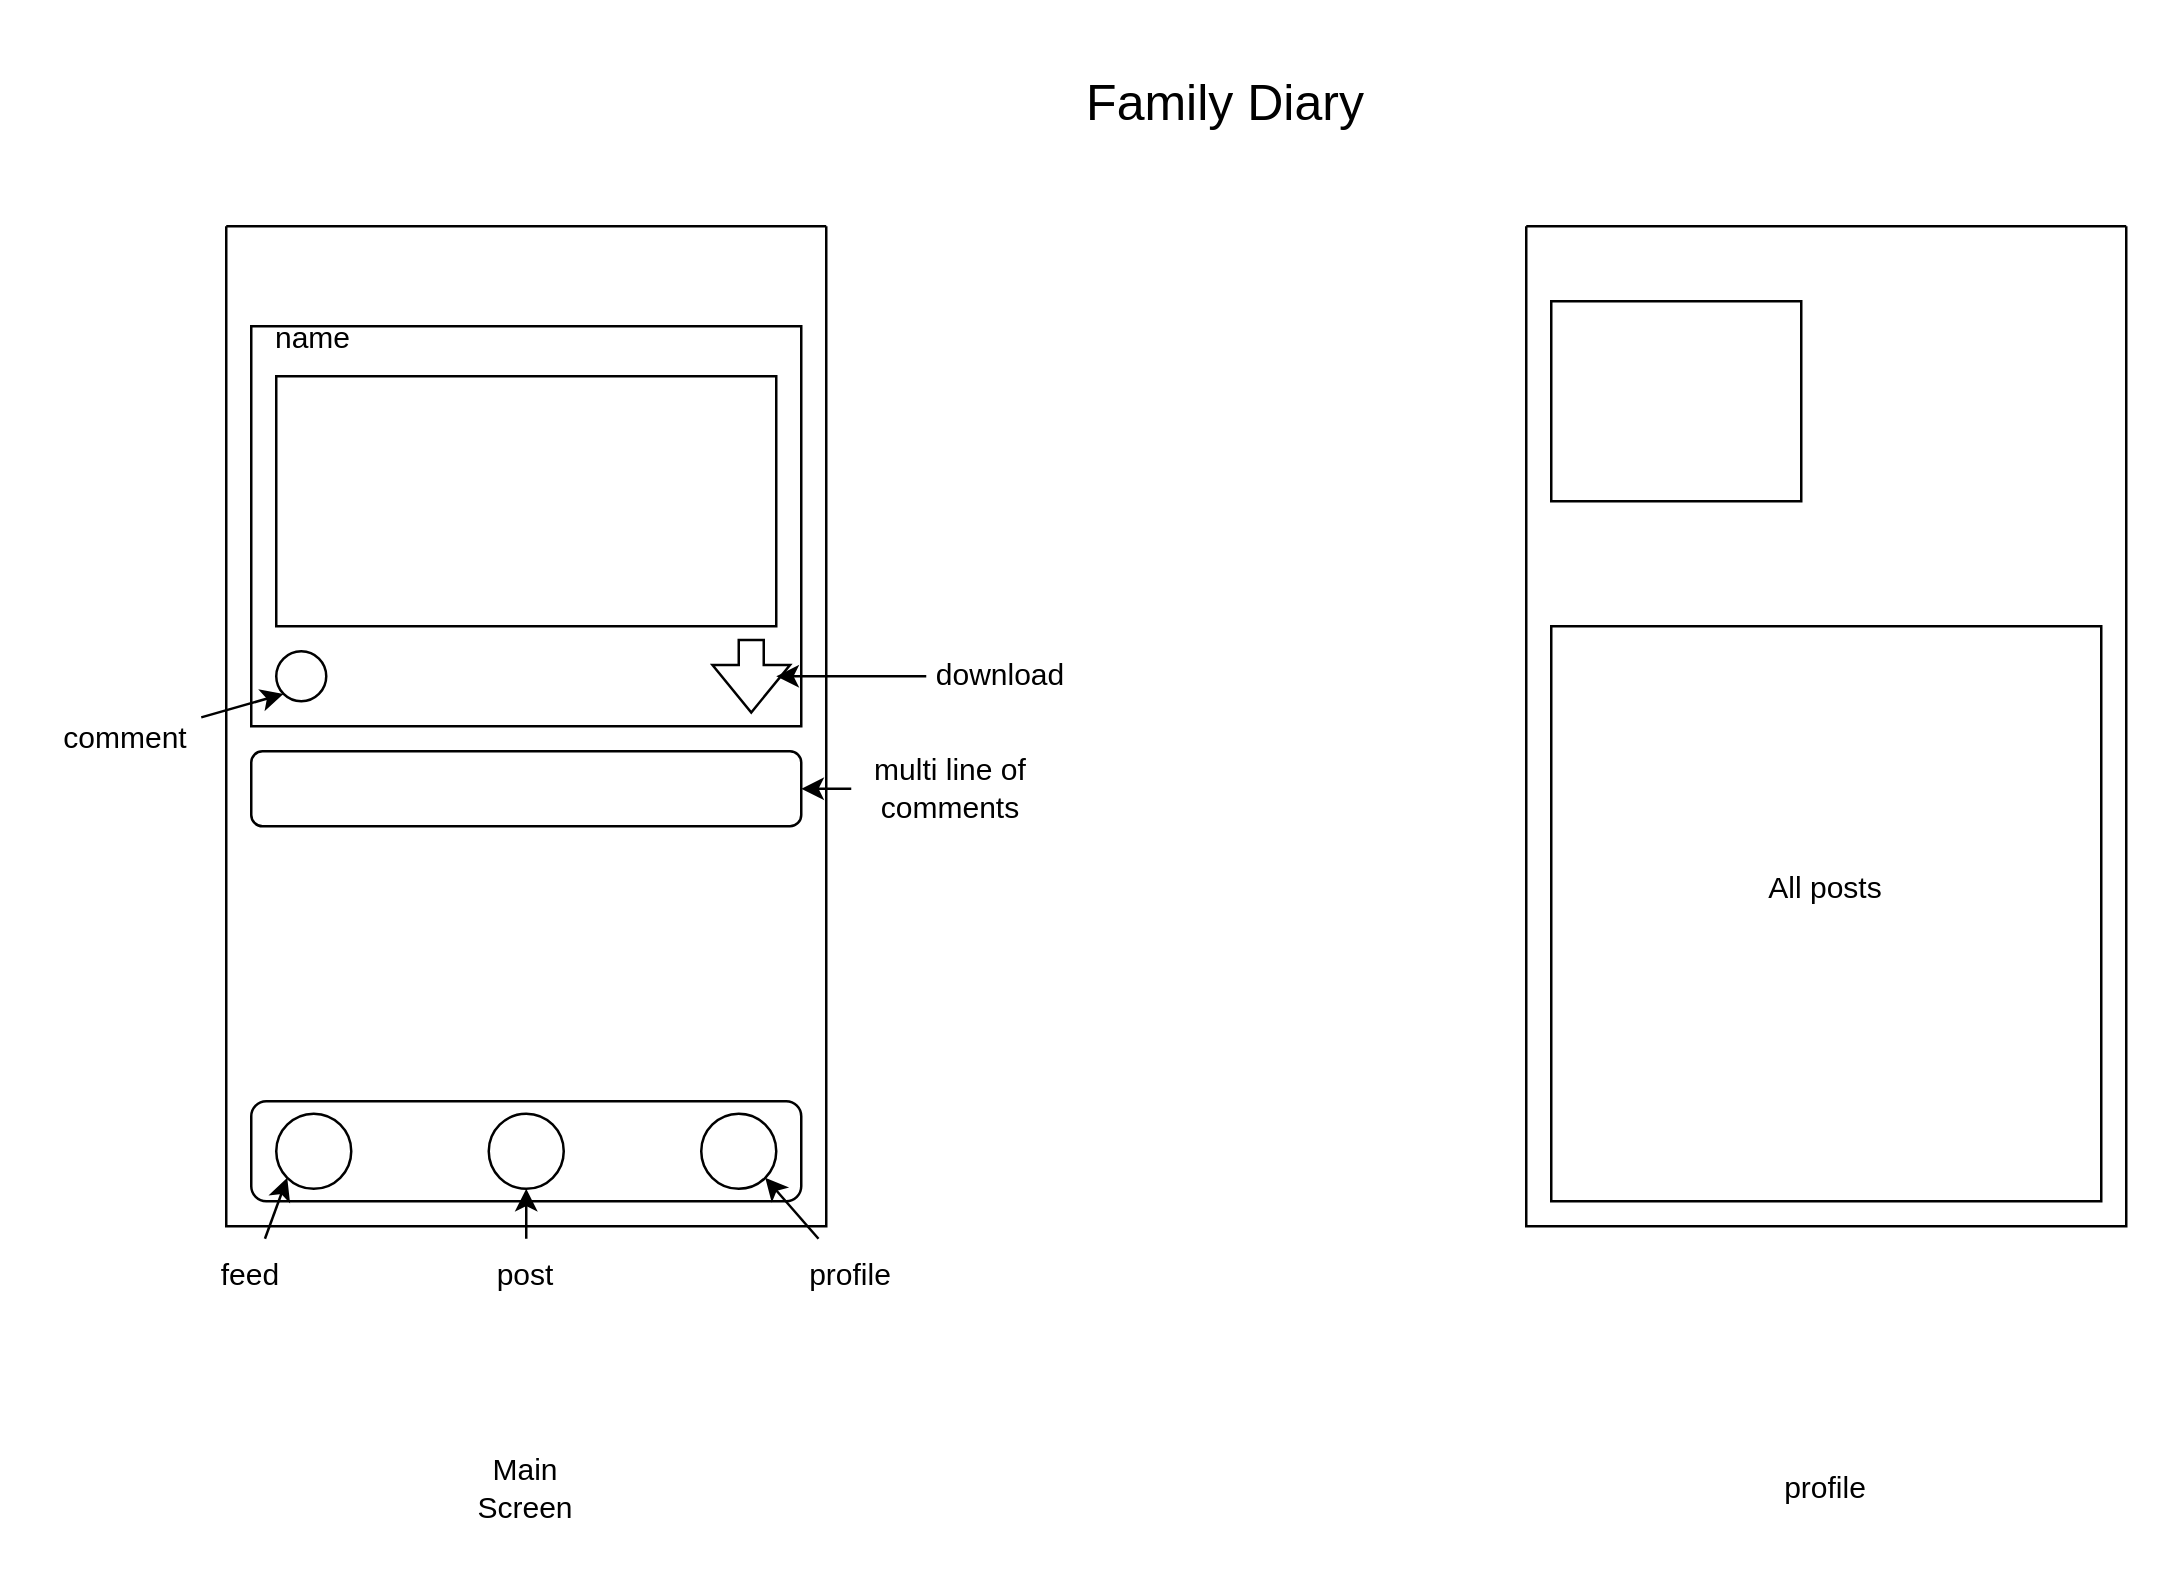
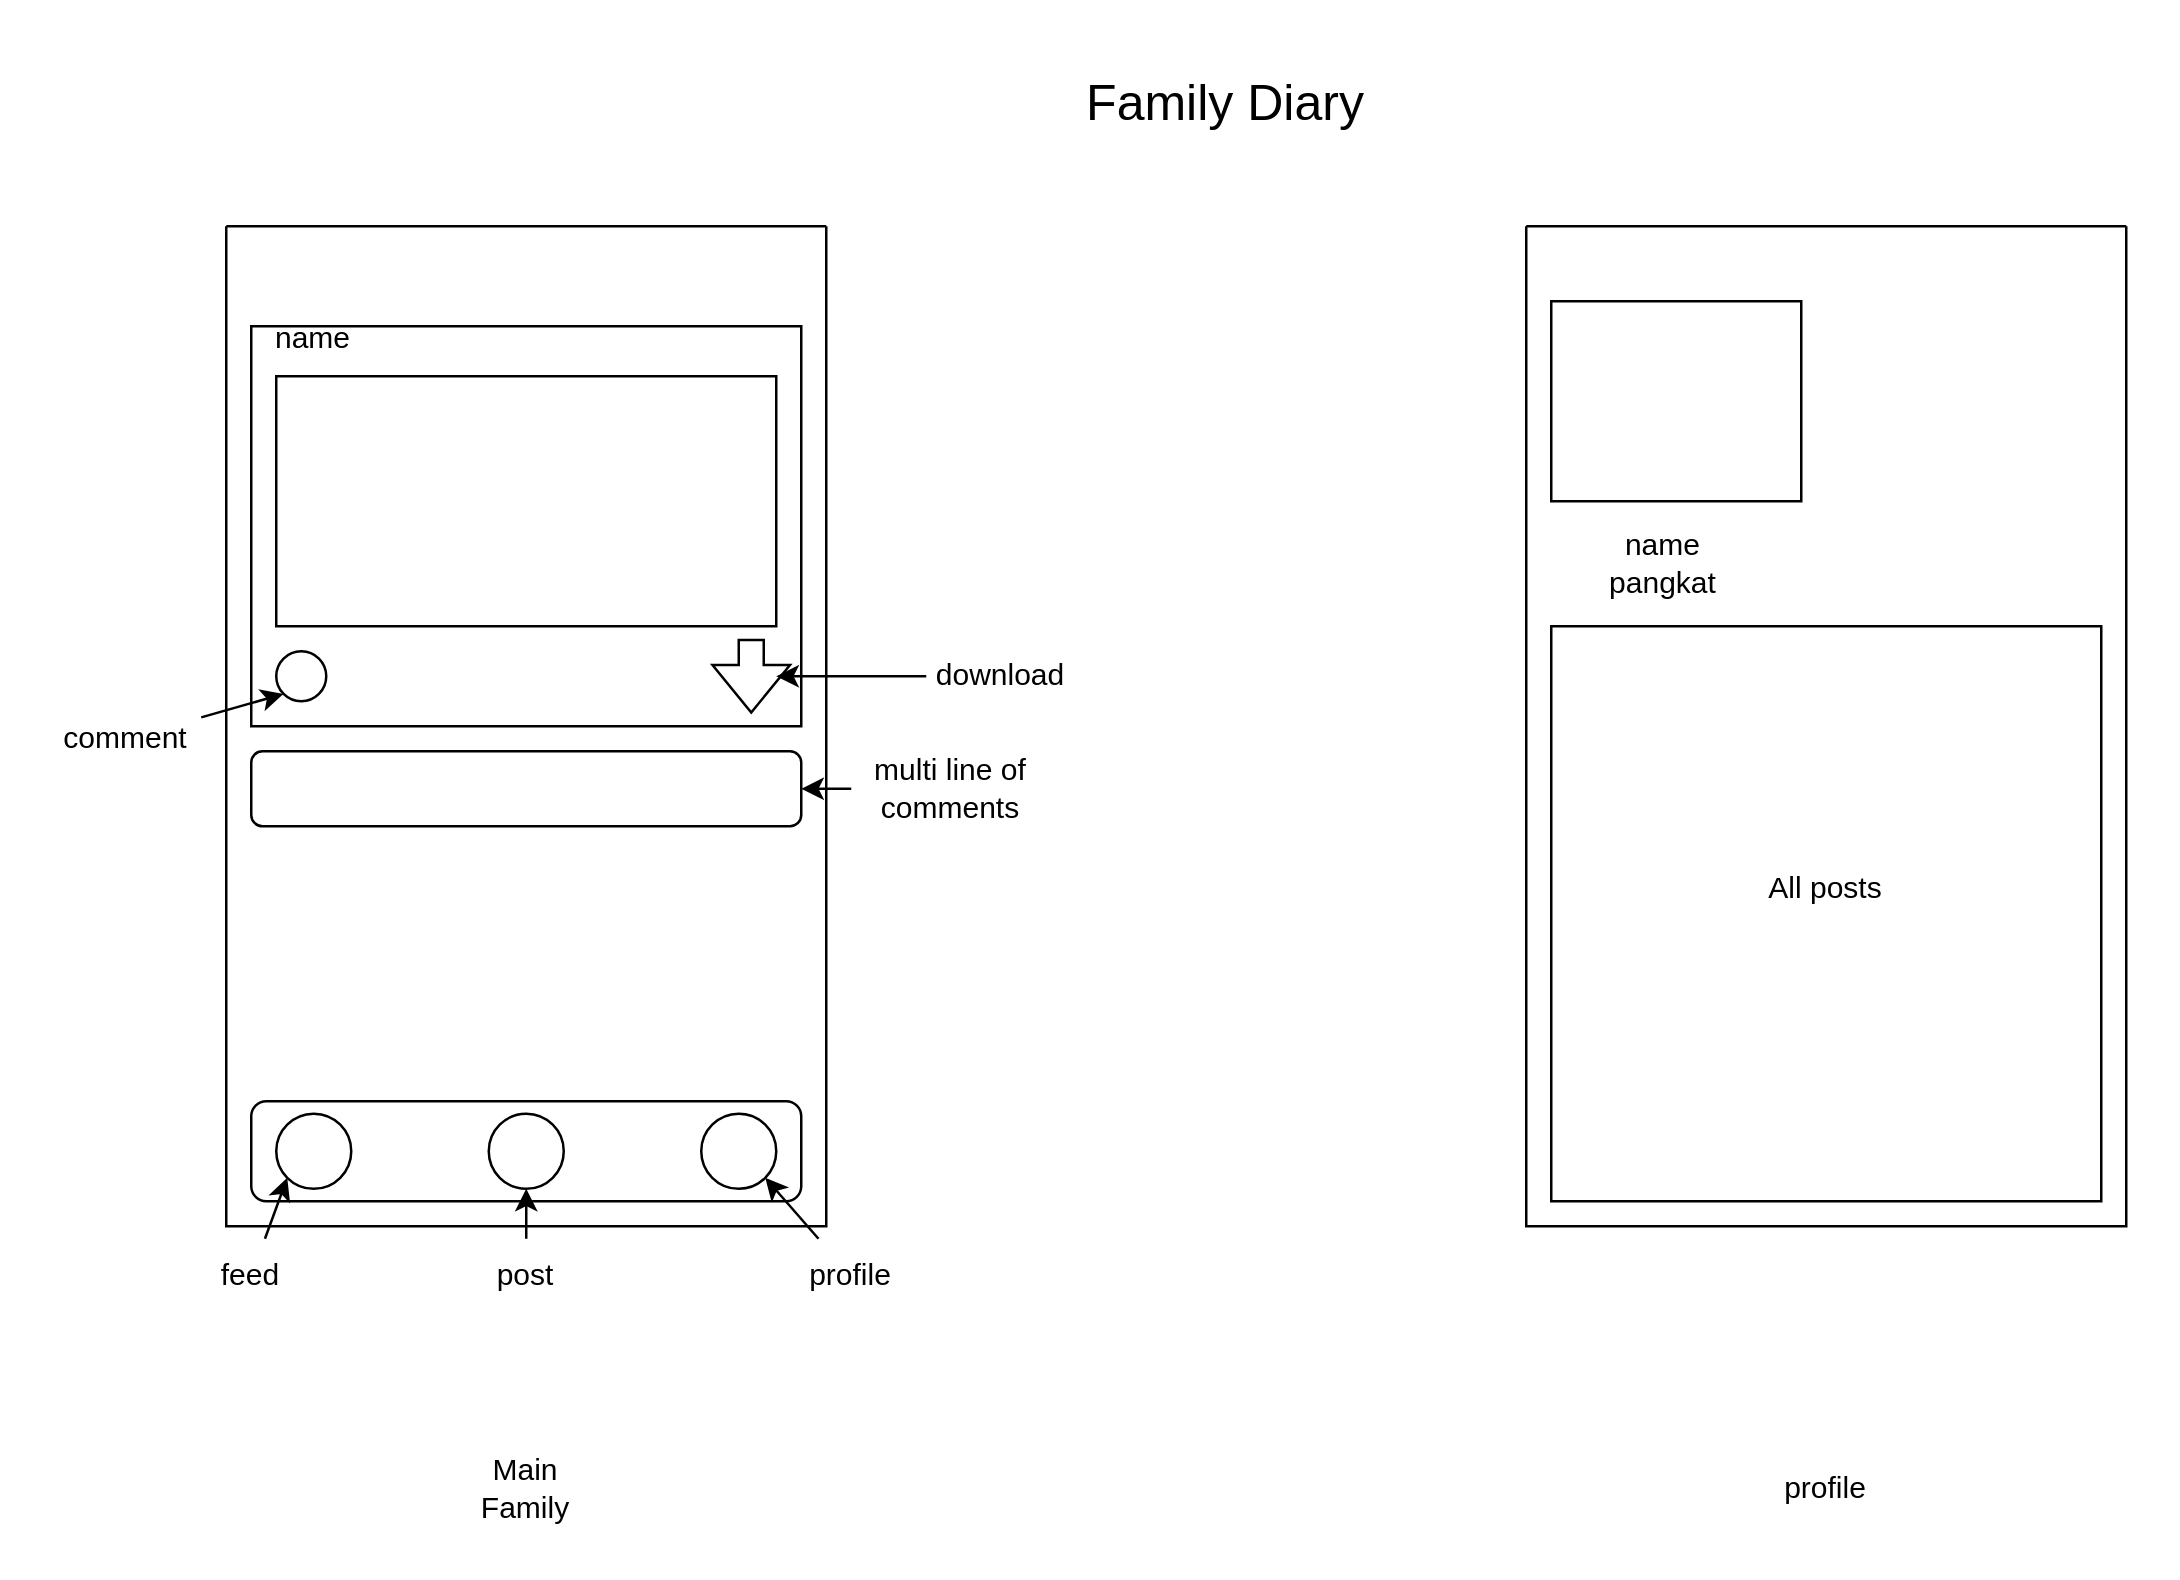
node "name pangkat": added
node "Main Screen": label "Main Screen" -> "Main Family"
